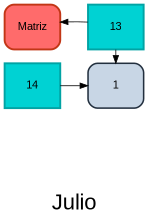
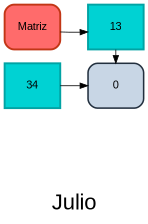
edge "13" -> "Matriz": reversed
node "14": label "14" -> "34"
node "1": label "1" -> "0"
